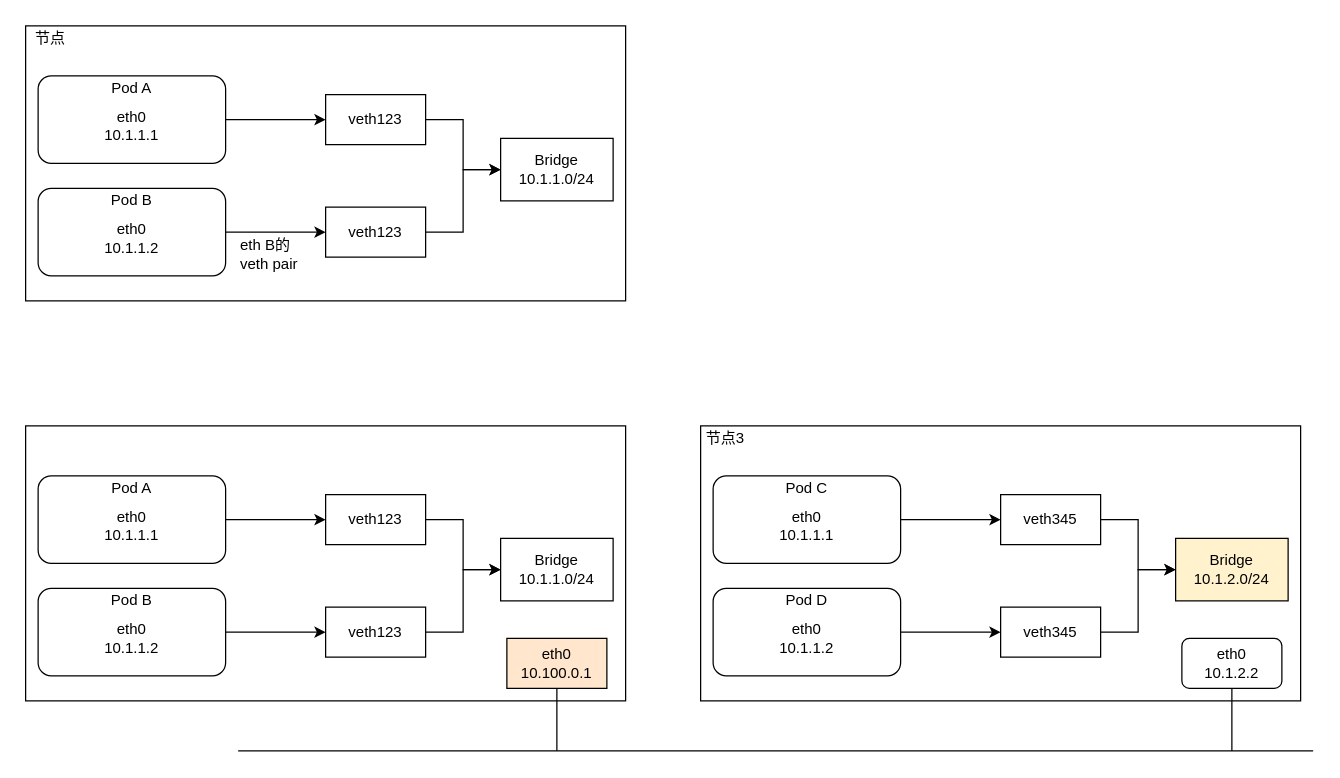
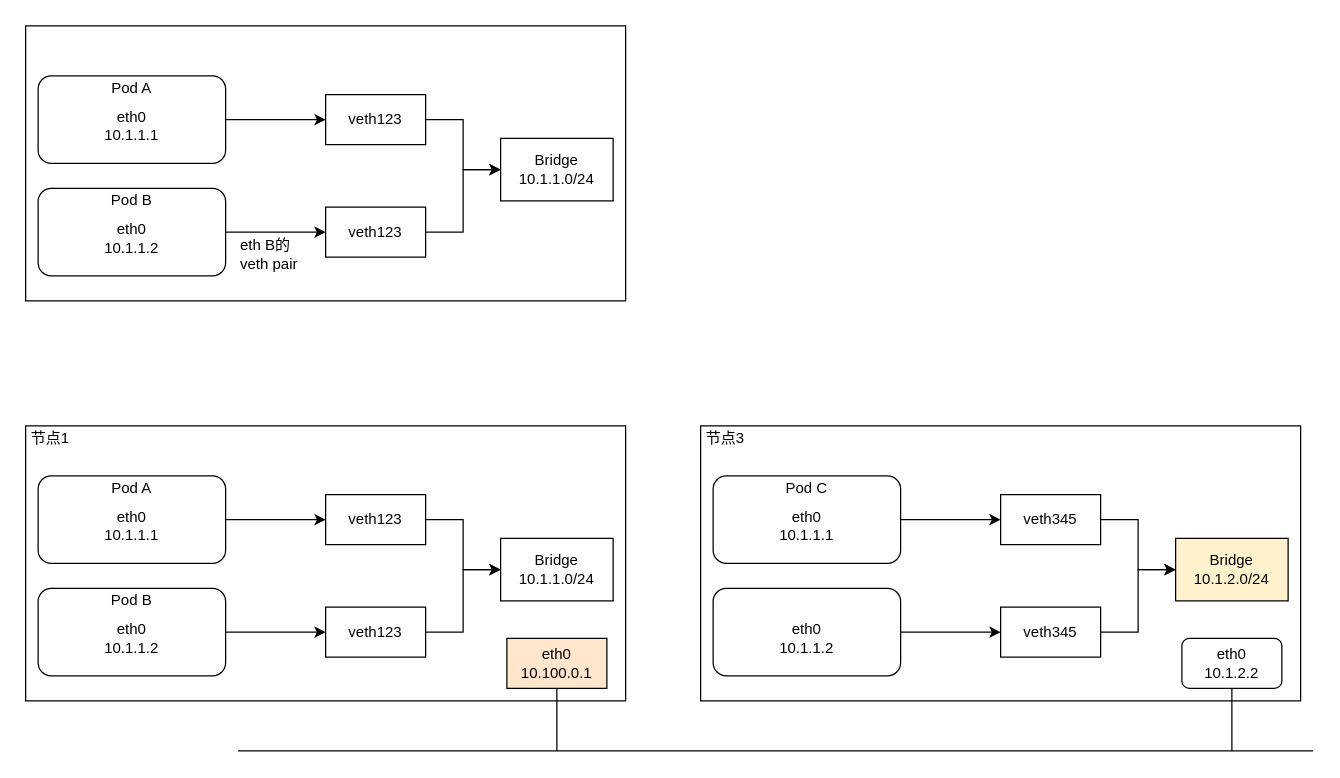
node "节点": removed
node "节点1": added
node "Pod D": removed
